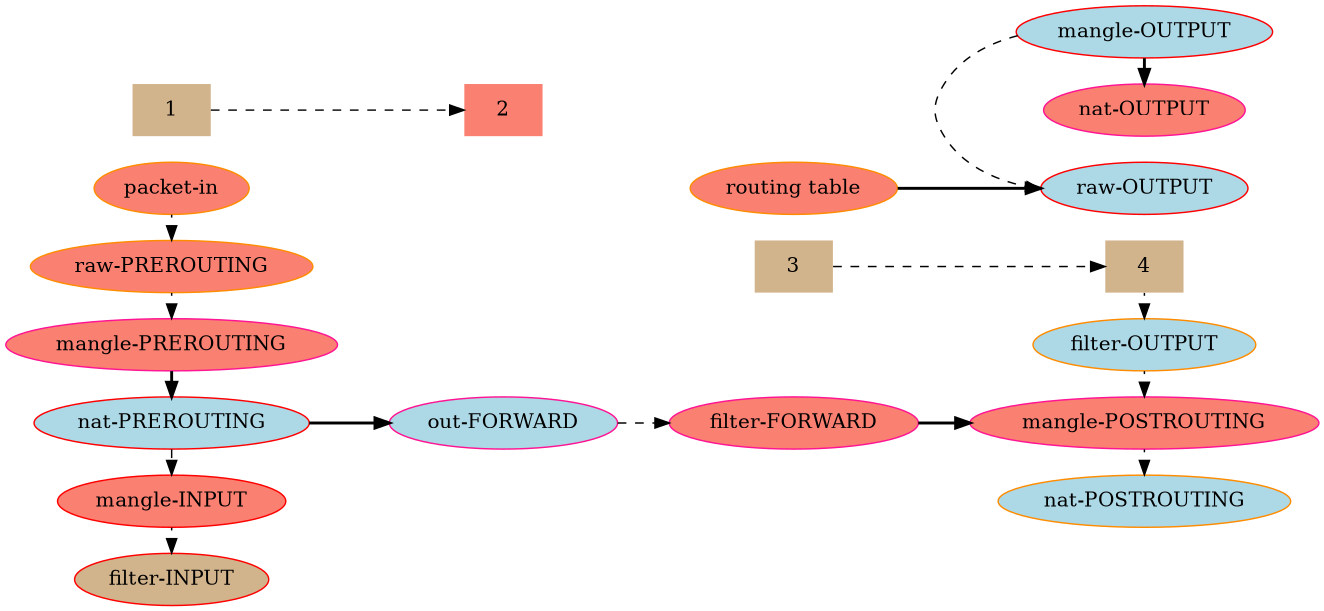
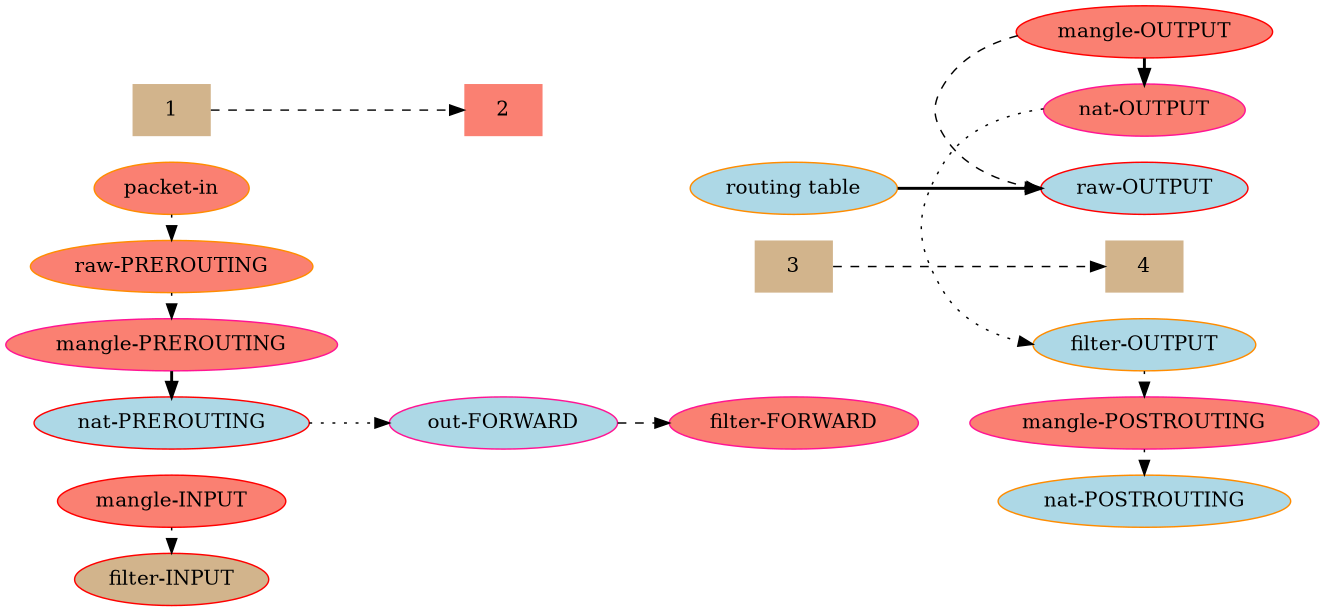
node "mangle-OUTPUT": fillcolor lightblue -> salmon
node "routing table": fillcolor salmon -> lightblue
edge "4" -> "filter-OUTPUT": now "nat-OUTPUT" -> "filter-OUTPUT"
edge "nat-PREROUTING" -> "out-FORWARD": style bold -> dotted
edge "filter-FORWARD" -> "mangle-POSTROUTING": removed
edge "nat-PREROUTING" -> "mangle-INPUT": removed
